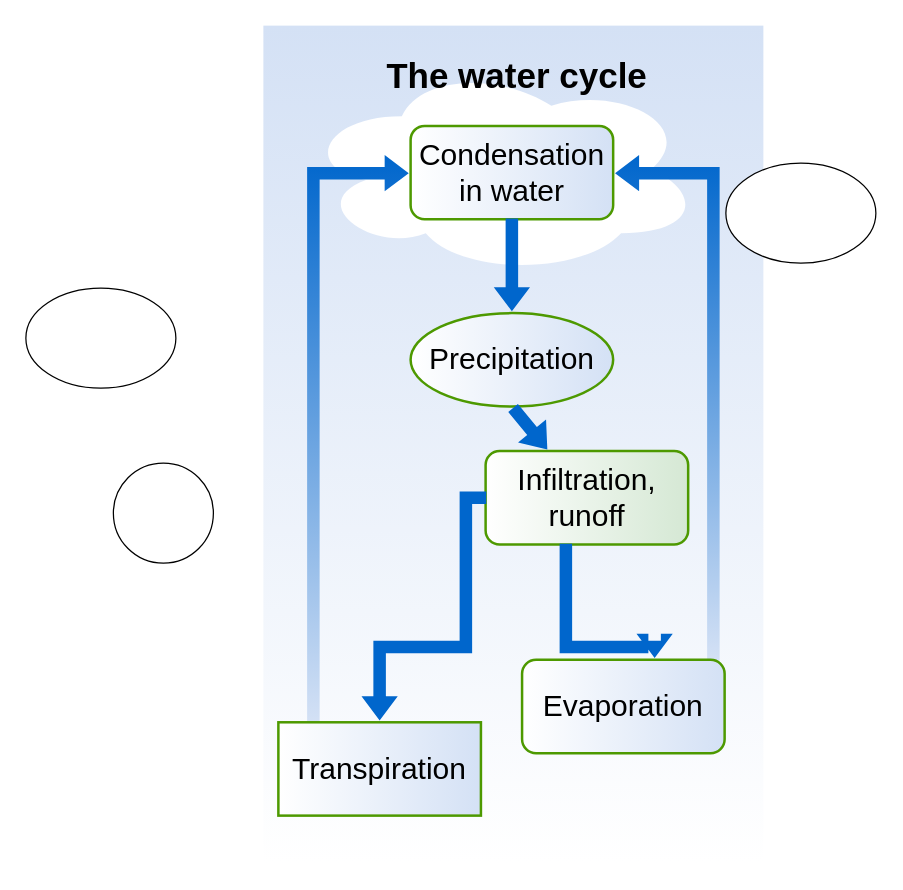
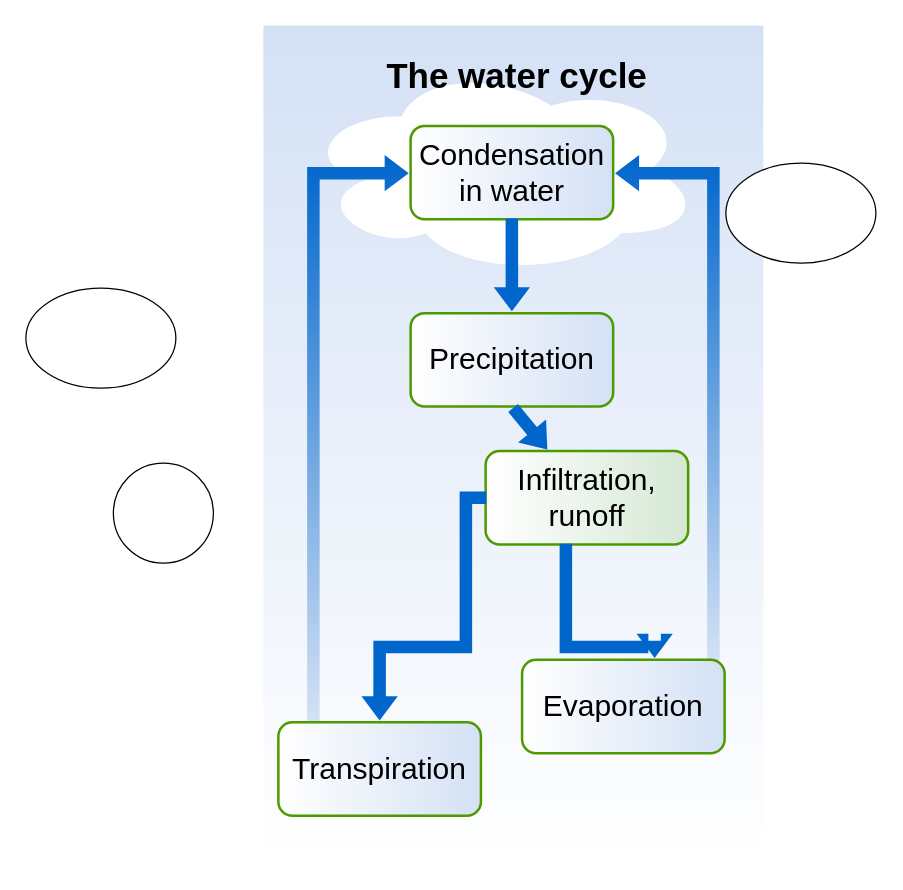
node "Precipitation": shape ellipse -> rounded rectangle
node "Transpiration": shape rectangle -> rounded rectangle
